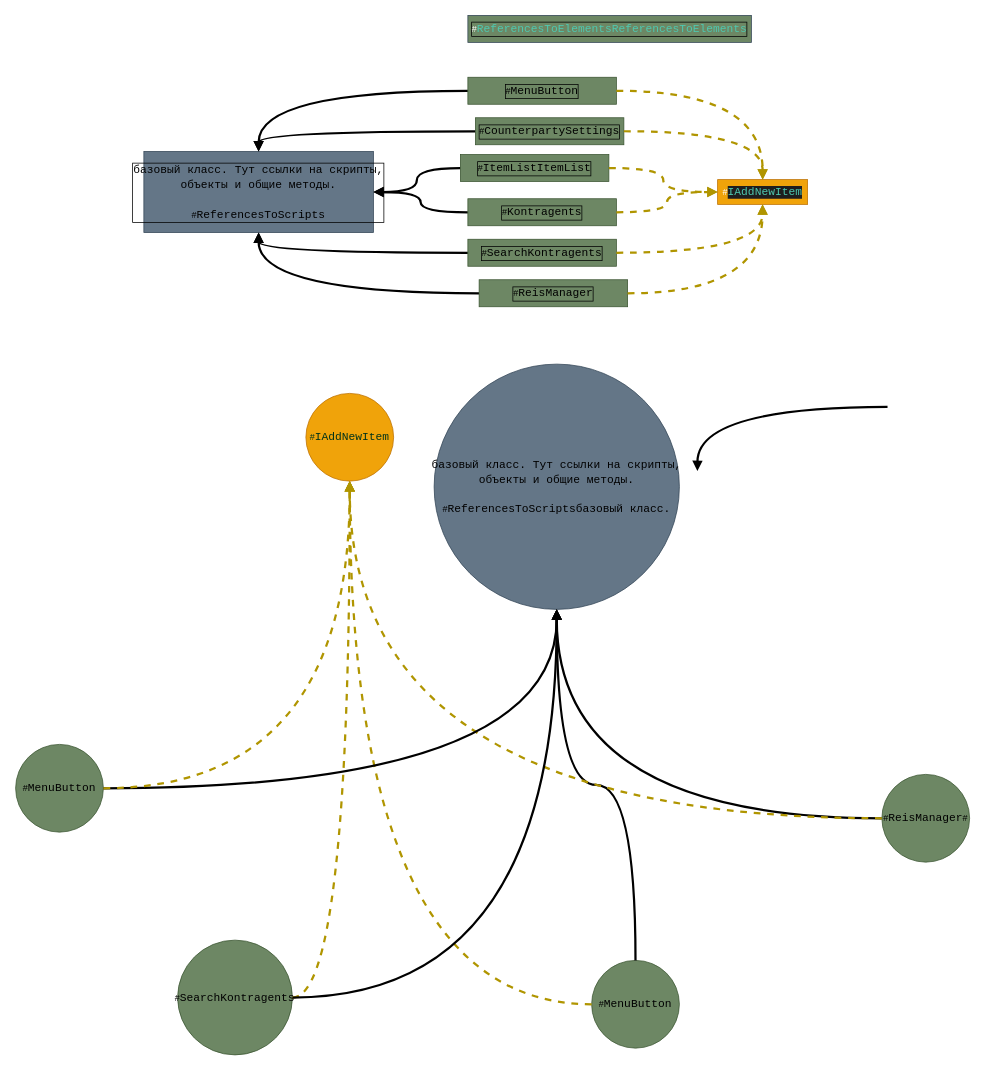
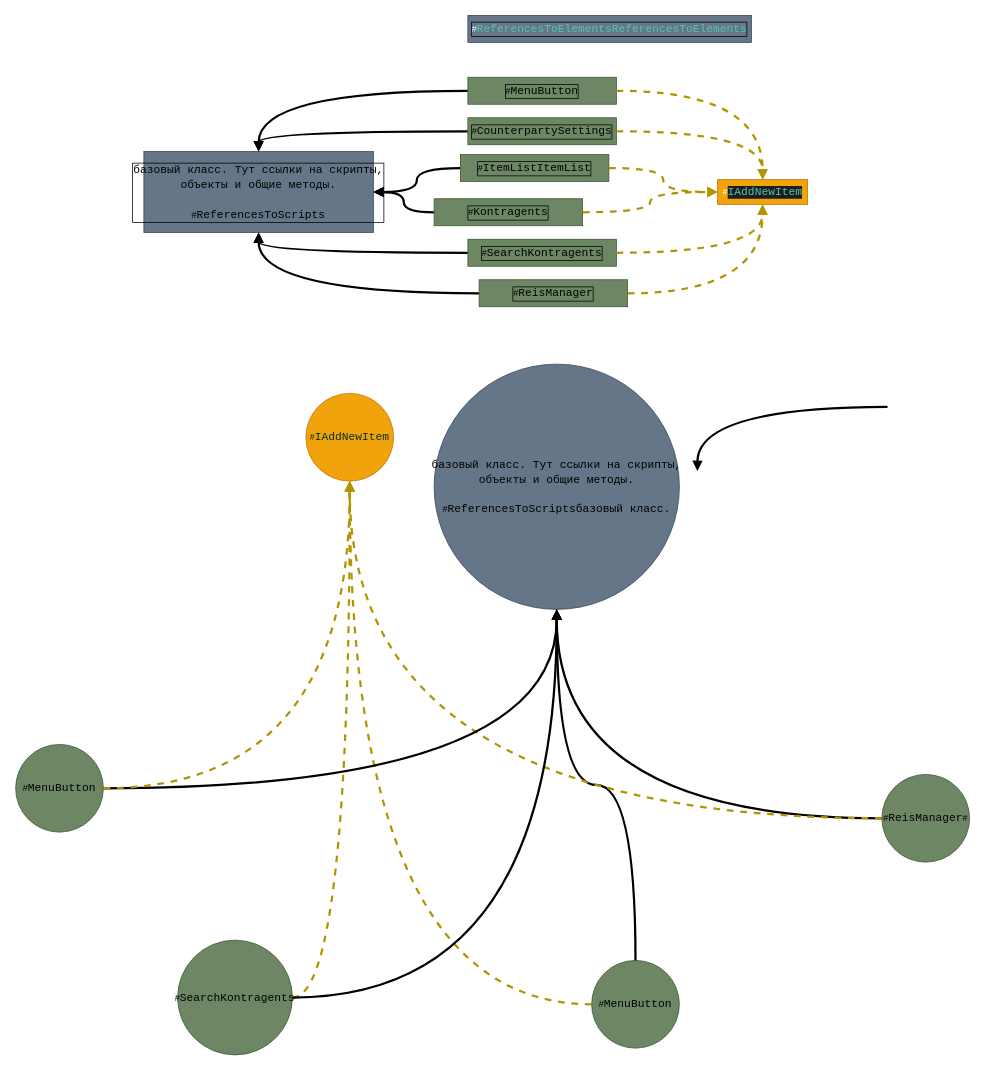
node "#ReferencesToElementsReferencesToElements": fillcolor #6d8764 -> #647687
node "#CounterpartySettings": moved (549, 131) -> (542, 131)
node "#Kontragents": moved (542, 212) -> (508, 212)
